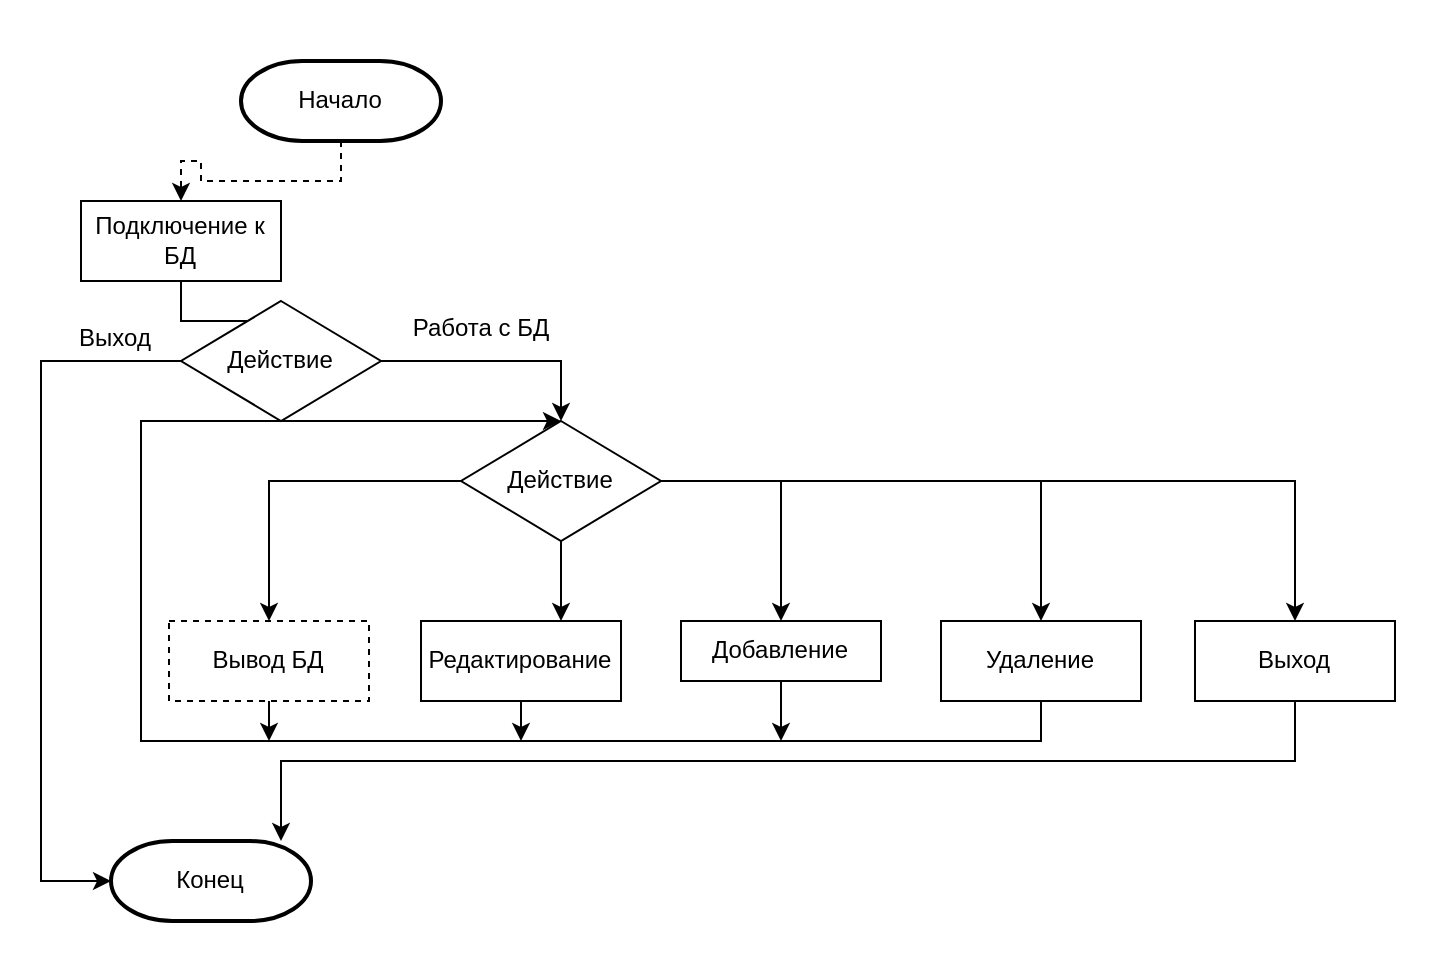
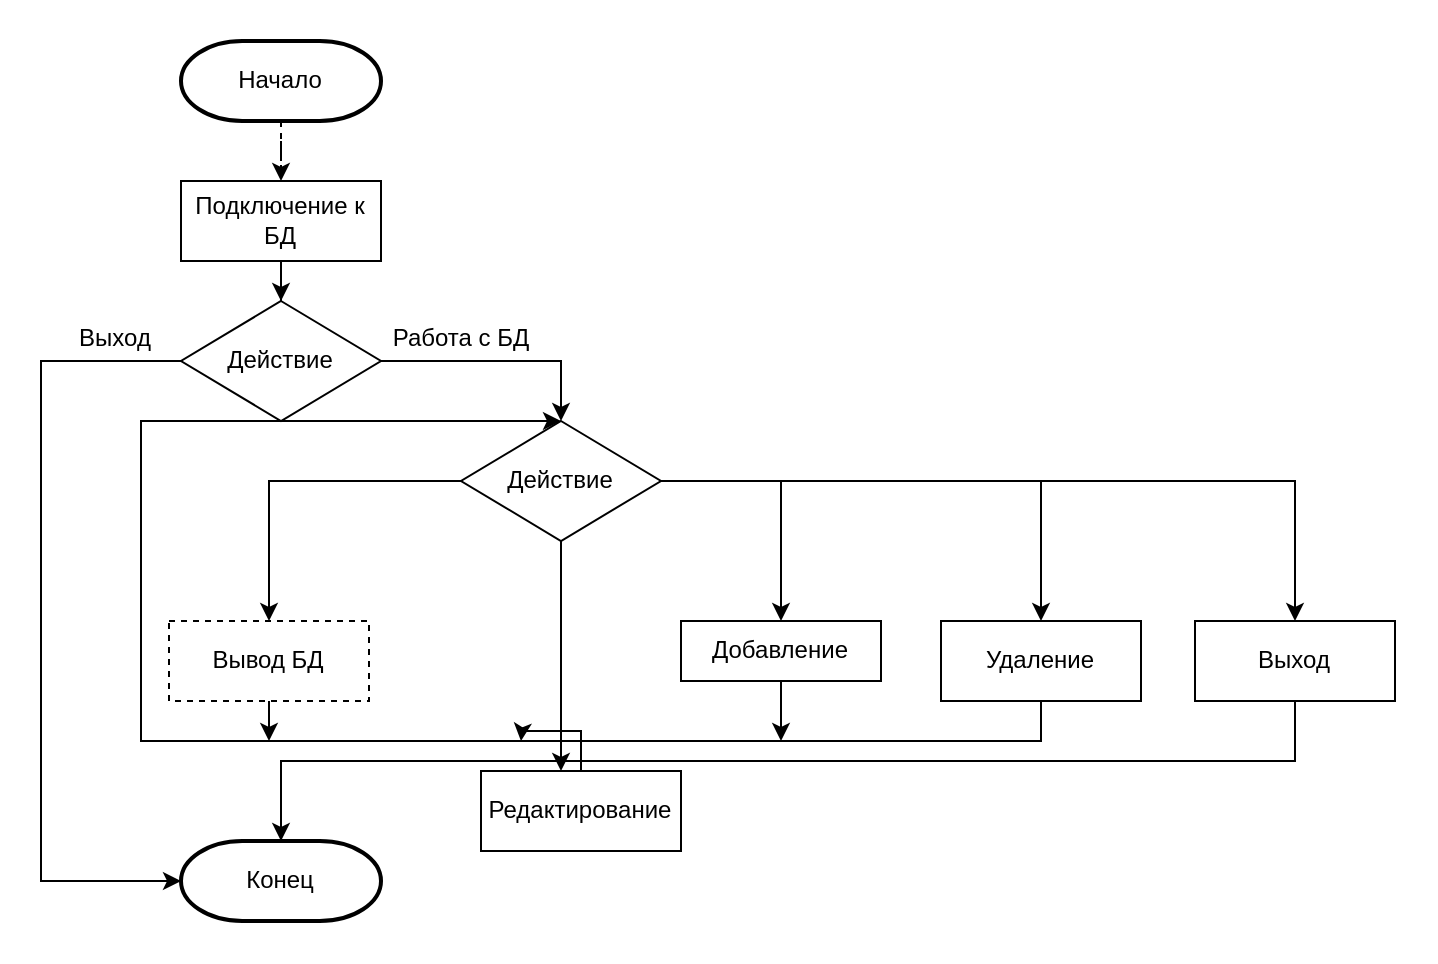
node "Начало": moved (341, 101) -> (281, 81)
node "Подключение к БД": moved (181, 241) -> (281, 221)
node "Работа с БД": moved (481, 329) -> (461, 339)
node "Редактирование": moved (521, 661) -> (581, 811)
node "Конец": moved (211, 881) -> (281, 881)
